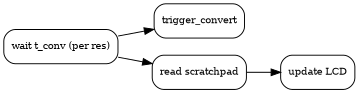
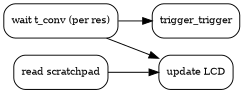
node "trigger_convert": label "trigger_convert" -> "trigger_trigger"
edge "wait t_conv (per res)" -> "read scratchpad": now "wait t_conv (per res)" -> "update LCD"
